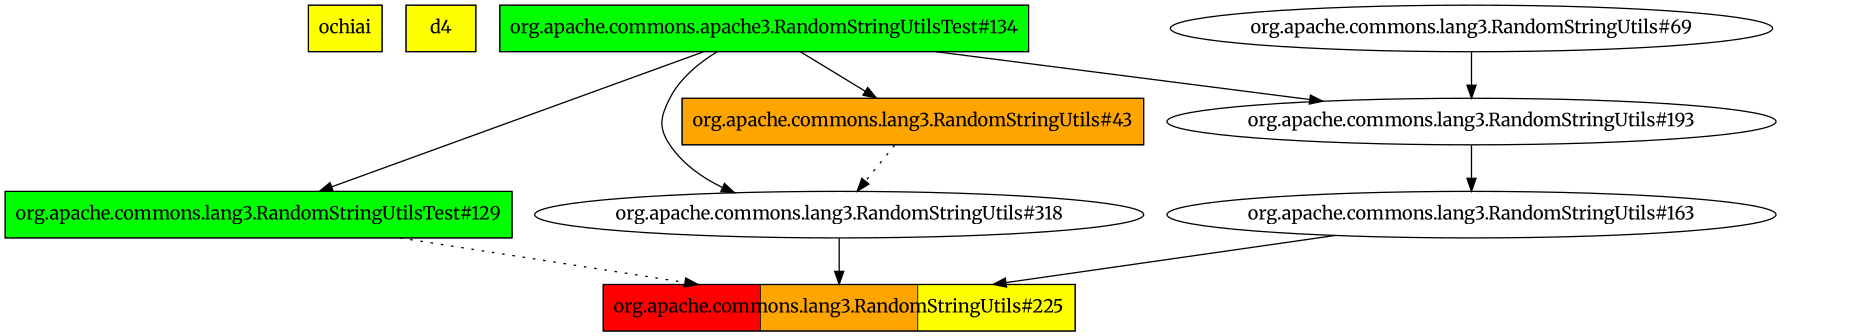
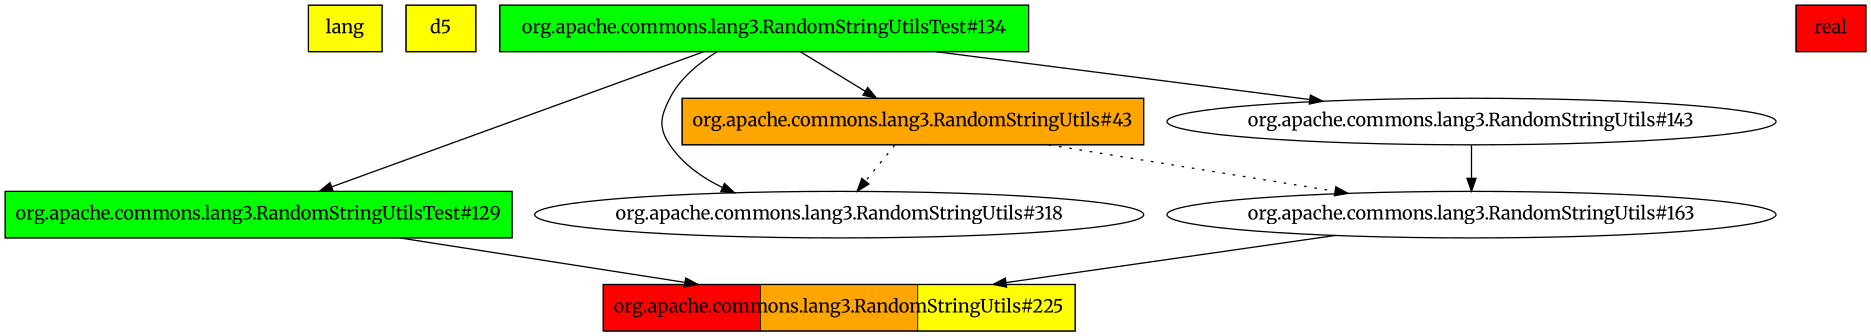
node "ochiai": label "ochiai" -> "lang"
node "d4": label "d4" -> "d5"
node "org.apache.commons.apache3.RandomStringUtilsTest#134": label "org.apache.commons.apache3.RandomStringUtilsTest#134" -> "org.apache.commons.lang3.RandomStringUtilsTest#134"
node "org.apache.commons.lang3.RandomStringUtils#69": removed
node "real": added
node "org.apache.commons.lang3.RandomStringUtils#193": label "org.apache.commons.lang3.RandomStringUtils#193" -> "org.apache.commons.lang3.RandomStringUtils#143"
edge "org.apache.commons.lang3.RandomStringUtils#43" -> "org.apache.commons.lang3.RandomStringUtils#163": added
edge "org.apache.commons.lang3.RandomStringUtils#318" -> "org.apache.commons.lang3.RandomStringUtils#225": removed
edge "org.apache.commons.lang3.RandomStringUtilsTest#129" -> "org.apache.commons.lang3.RandomStringUtils#225": style dotted -> solid
